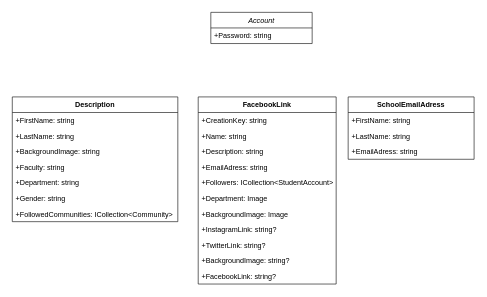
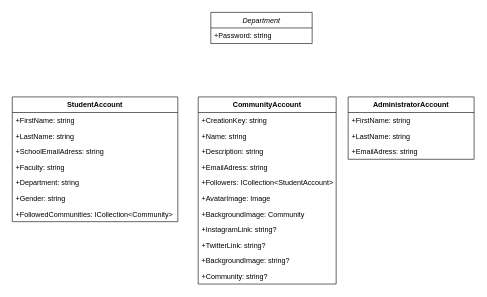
node "Account": label "Account" -> "Department"
node "Description": label "Description" -> "StudentAccount"
node "FacebookLink": label "FacebookLink" -> "CommunityAccount"
node "SchoolEmailAdress": label "SchoolEmailAdress" -> "AdministratorAccount"
node "+BackgroundImage: string": label "+BackgroundImage: string" -> "+SchoolEmailAdress: string"
node "+Department: Image": label "+Department: Image" -> "+AvatarImage: Image"
node "+BackgroundImage: Image": label "+BackgroundImage: Image" -> "+BackgroundImage: Community"
node "+FacebookLink: string?": label "+FacebookLink: string?" -> "+Community: string?"
